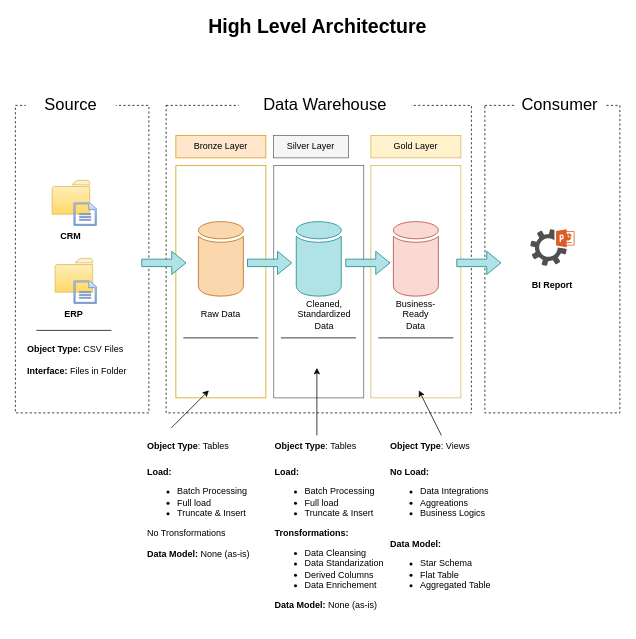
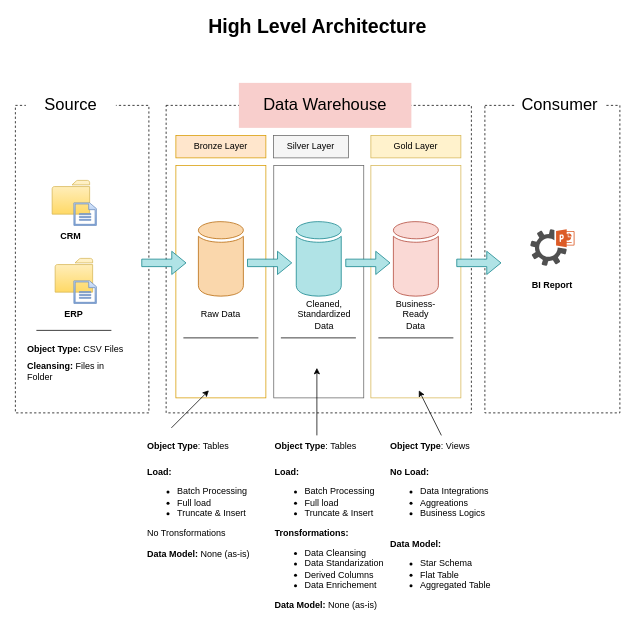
node "Data Warehouse": fillcolor #ffffff -> #f8cecc
node "Interface: Files in Folder": label "Interface: Files in Folder" -> "Cleansing: Files in Folder"
